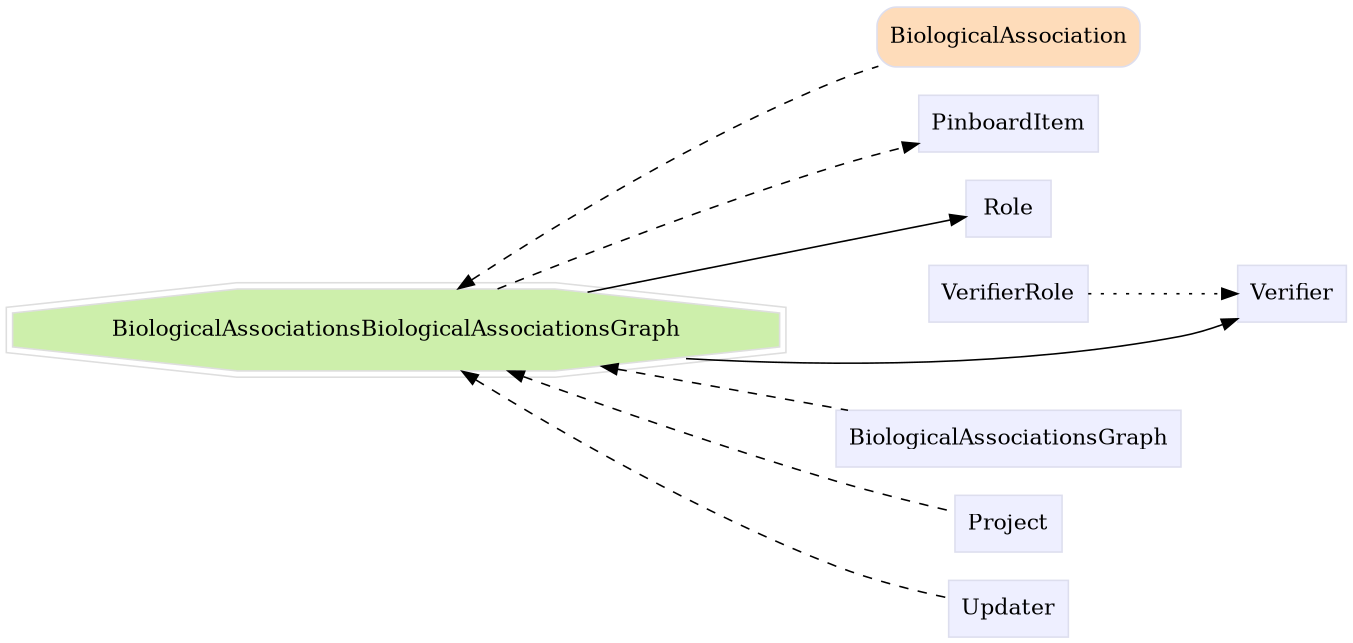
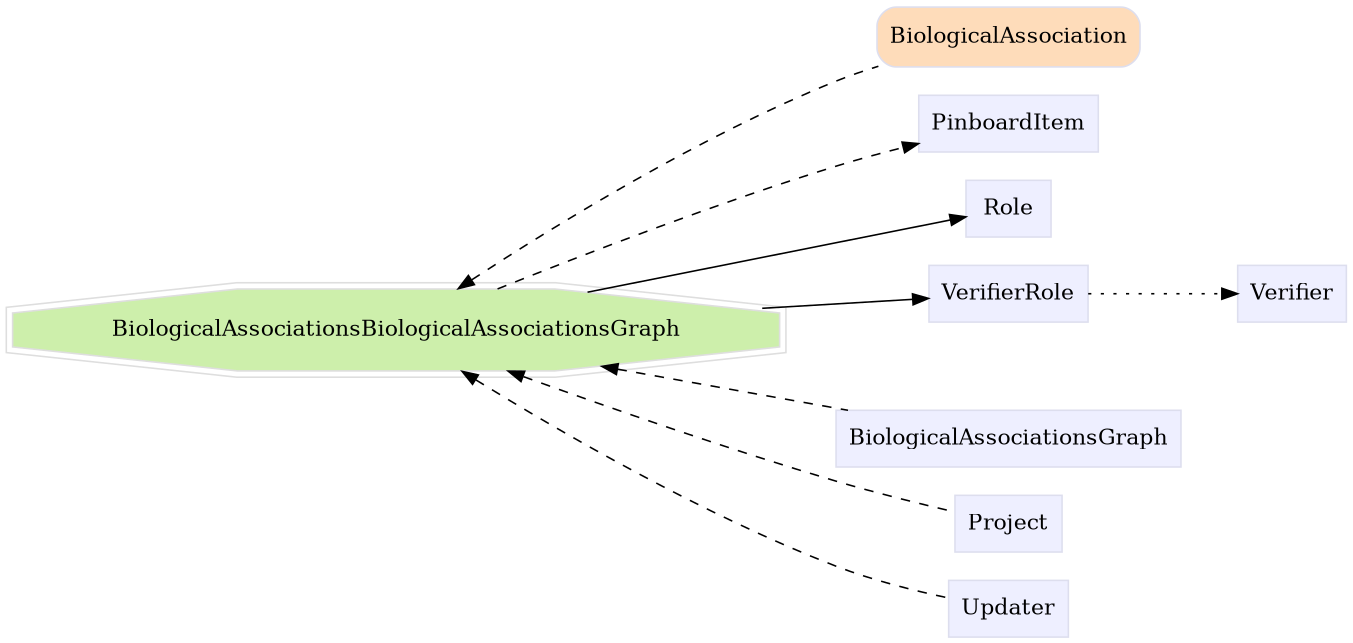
edge "BiologicalAssociationsBiologicalAssociationsGraph" -> "Verifier": now "BiologicalAssociationsBiologicalAssociationsGraph" -> "VerifierRole"
